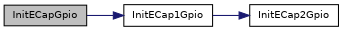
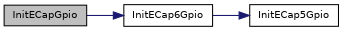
node "InitECap1Gpio": label "InitECap1Gpio" -> "InitECap6Gpio"
node "InitECap2Gpio": label "InitECap2Gpio" -> "InitECap5Gpio"
